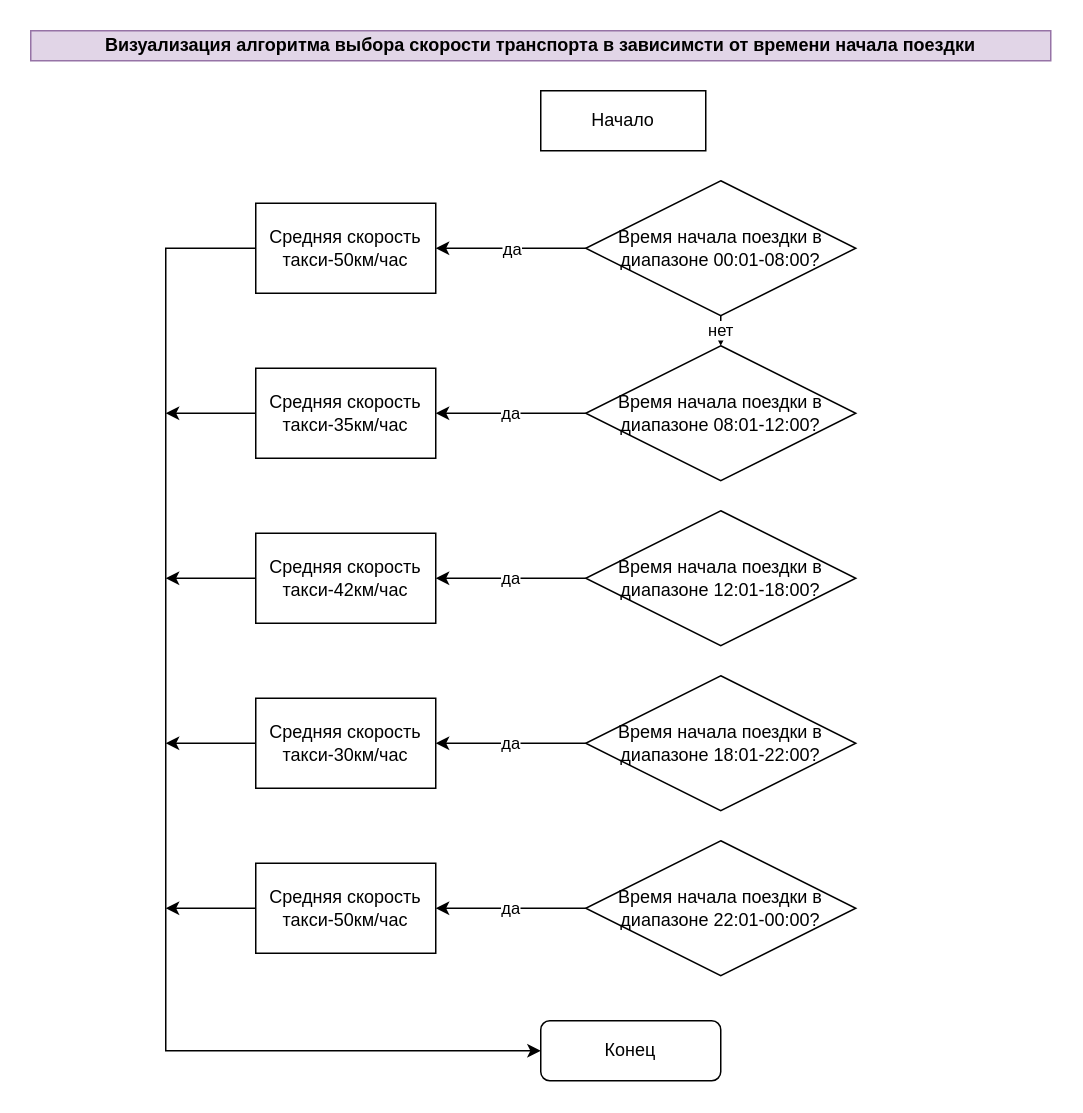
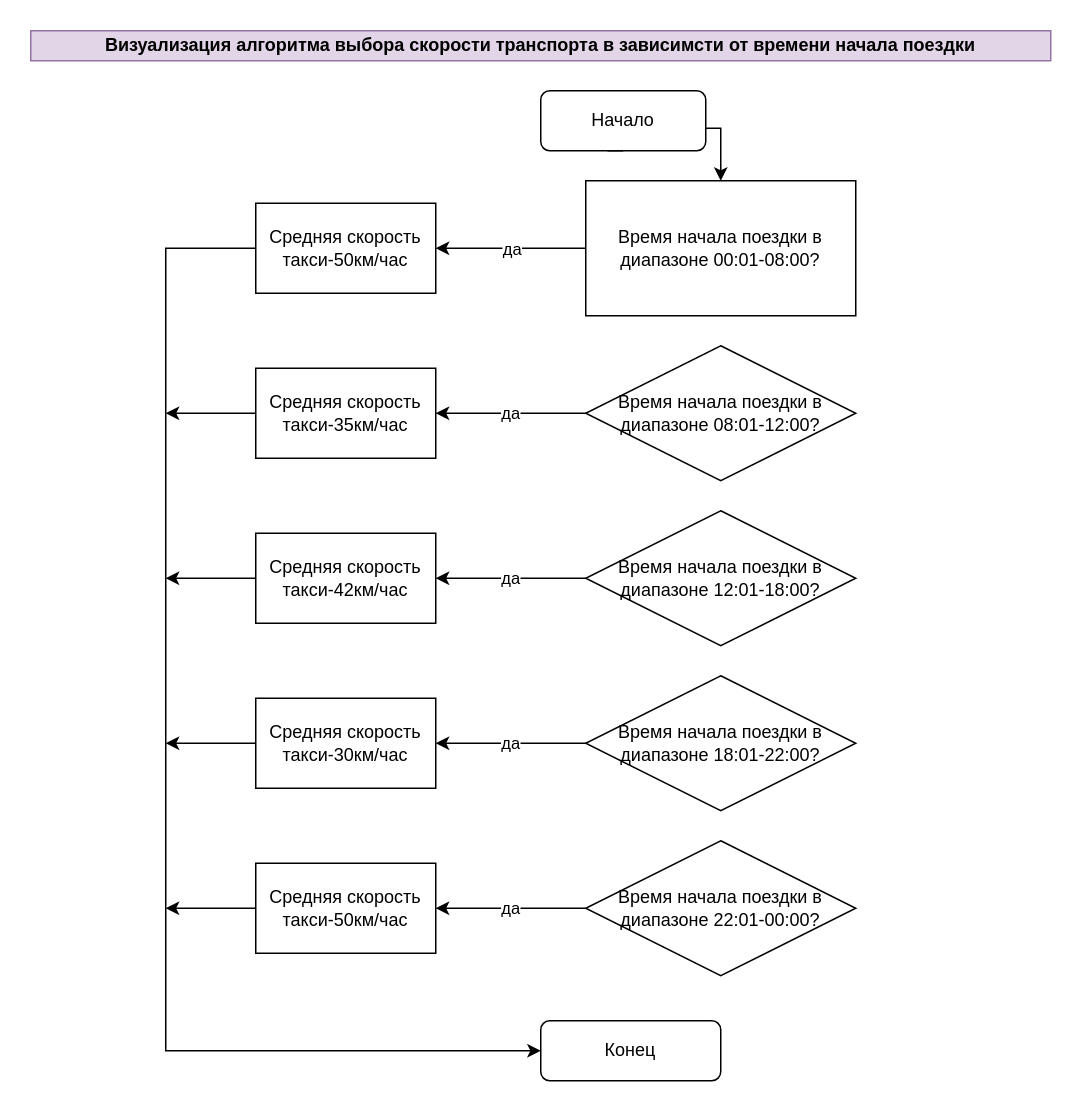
node "Начало": shape rectangle -> rounded rectangle
edge "Начало" -> "Время начала поездки в диапазоне 00:01-08:00?": added
node "Время начала поездки в диапазоне 00:01-08:00?": shape diamond -> rectangle
edge "Время начала поездки в диапазоне 00:01-08:00?" -> "Время начала поездки в диапазоне 08:01-12:00?": removed, label "нет"
